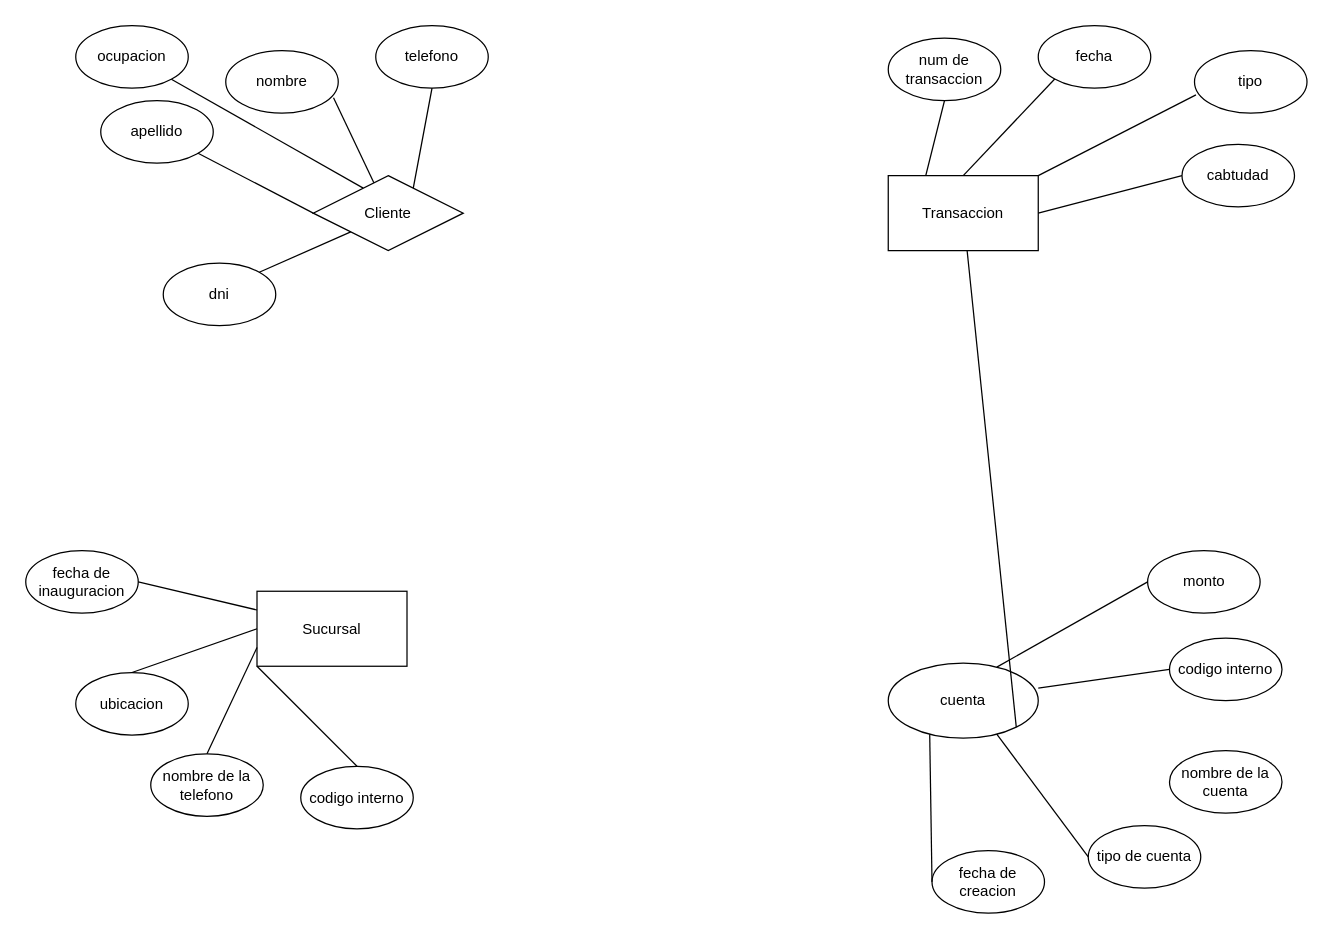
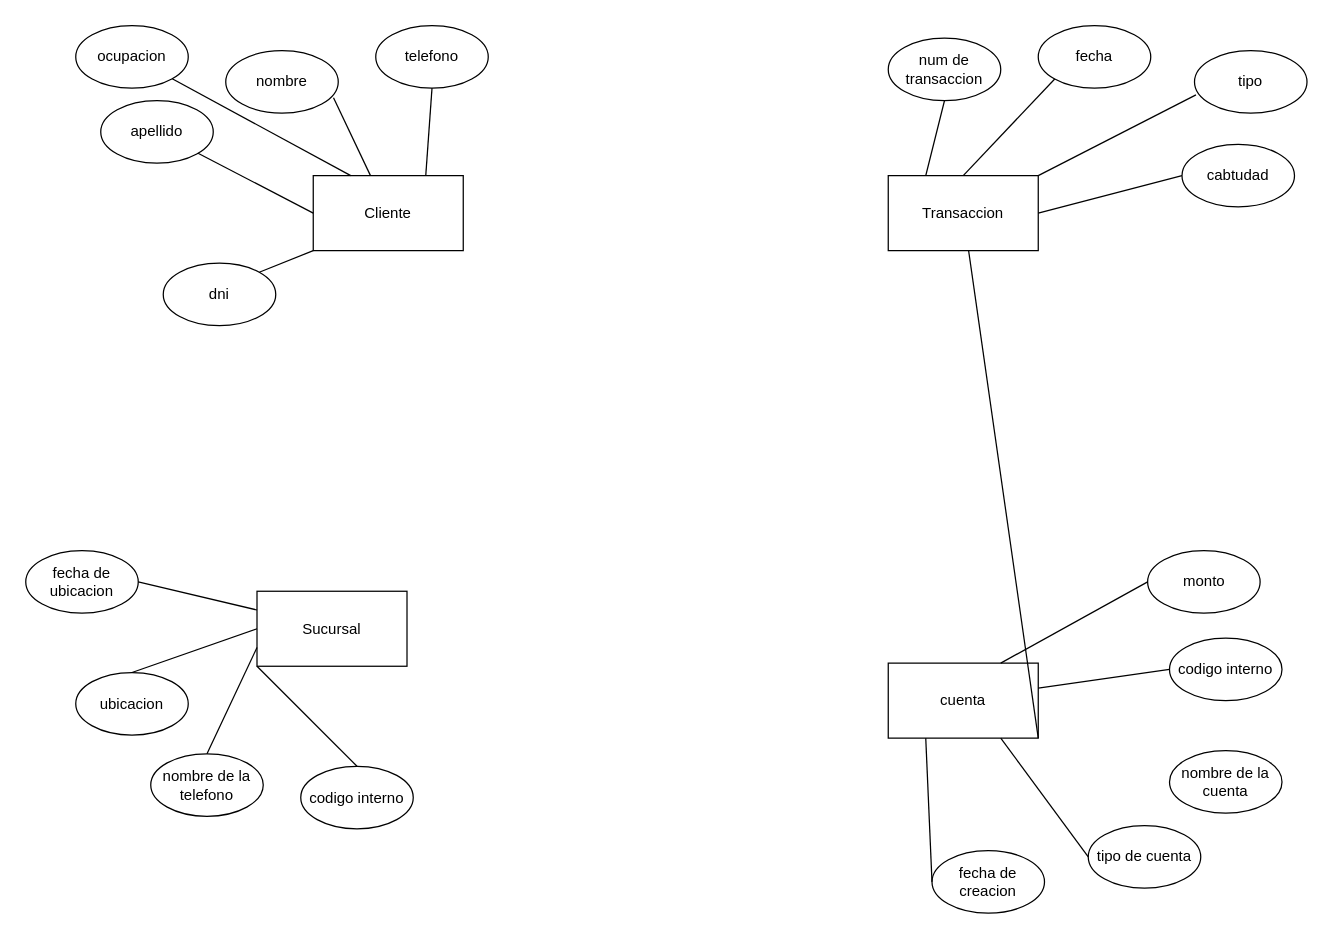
node "Cliente": shape diamond -> rectangle
node "fecha de inauguracion": label "fecha de inauguracion" -> "fecha de ubicacion"
node "cuenta": shape ellipse -> rectangle
